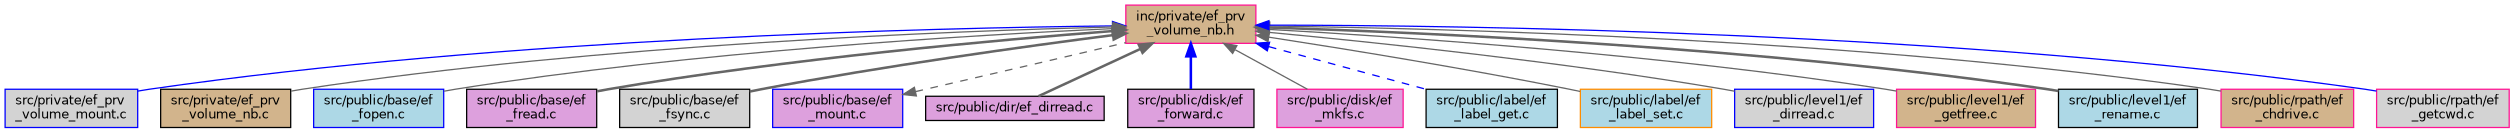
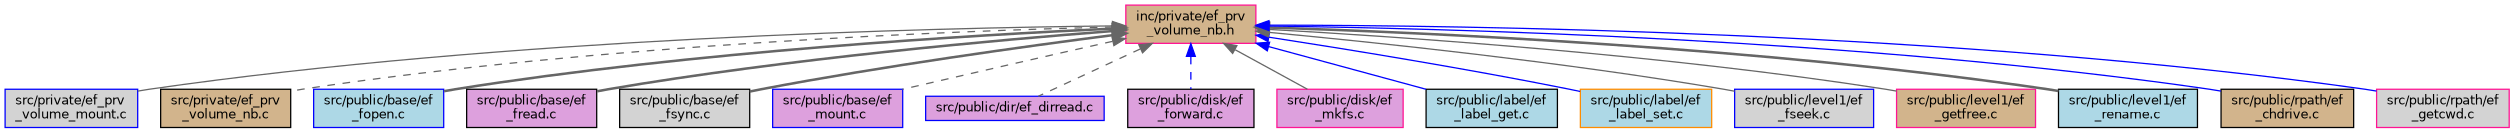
edge "src/private/ef_prv _volume_mount.c" -> "inc/private/ef_prv _volume_nb.h": color blue -> gray40
edge "src/public/rpath/ef _chdrive.c" -> "inc/private/ef_prv _volume_nb.h": color gray40 -> blue
edge "src/private/ef_prv _volume_nb.c" -> "inc/private/ef_prv _volume_nb.h": style solid -> dashed
edge "src/public/base/ef _fopen.c" -> "inc/private/ef_prv _volume_nb.h": style solid -> bold
edge "src/public/label/ef _label_set.c" -> "inc/private/ef_prv _volume_nb.h": color gray40 -> blue
edge "inc/private/ef_prv _volume_nb.h" -> "src/public/base/ef _mount.c": reversed
edge "src/public/label/ef _label_get.c" -> "inc/private/ef_prv _volume_nb.h": style dashed -> solid
edge "src/public/dir/ef_dirread.c" -> "inc/private/ef_prv _volume_nb.h": style bold -> dashed
edge "src/public/disk/ef _forward.c" -> "inc/private/ef_prv _volume_nb.h": style bold -> dashed
node "src/public/dir/ef_dirread.c": color black -> blue
node "src/public/level1/ef _dirread.c": label "src/public/level1/ef _dirread.c" -> "src/public/level1/ef _fseek.c"
node "src/public/rpath/ef _chdrive.c": color deeppink -> black
